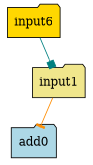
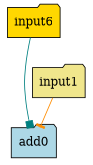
edge "input6" -> "input1": now "input6" -> "add0"
